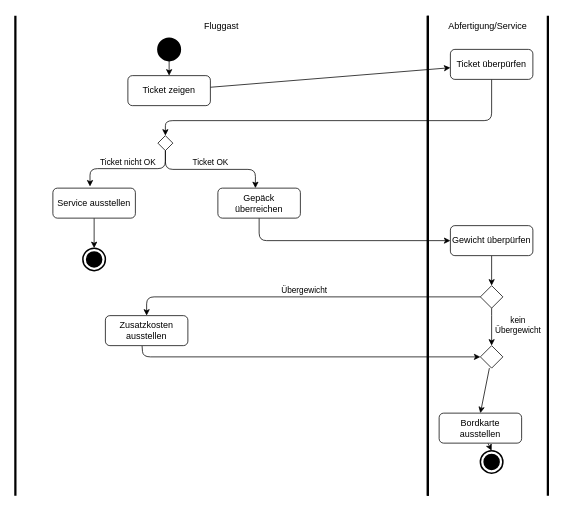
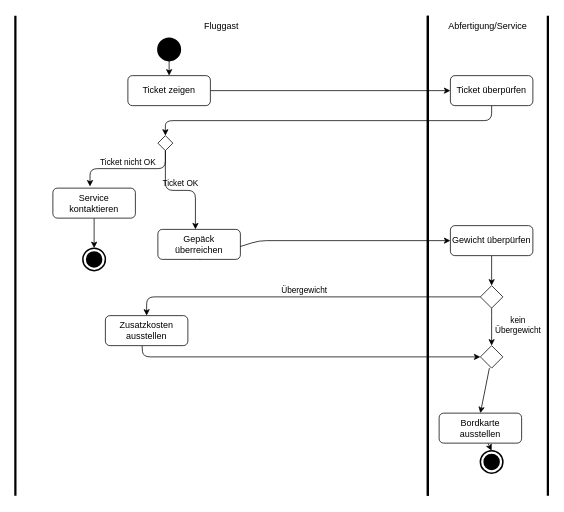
node "Ticket überpürfen": moved (492, 64) -> (492, 90)
node "Service ausstellen": label "Service ausstellen" -> "Service kontaktieren"
node "Gepäck überreichen": moved (259, 203) -> (199, 244)
